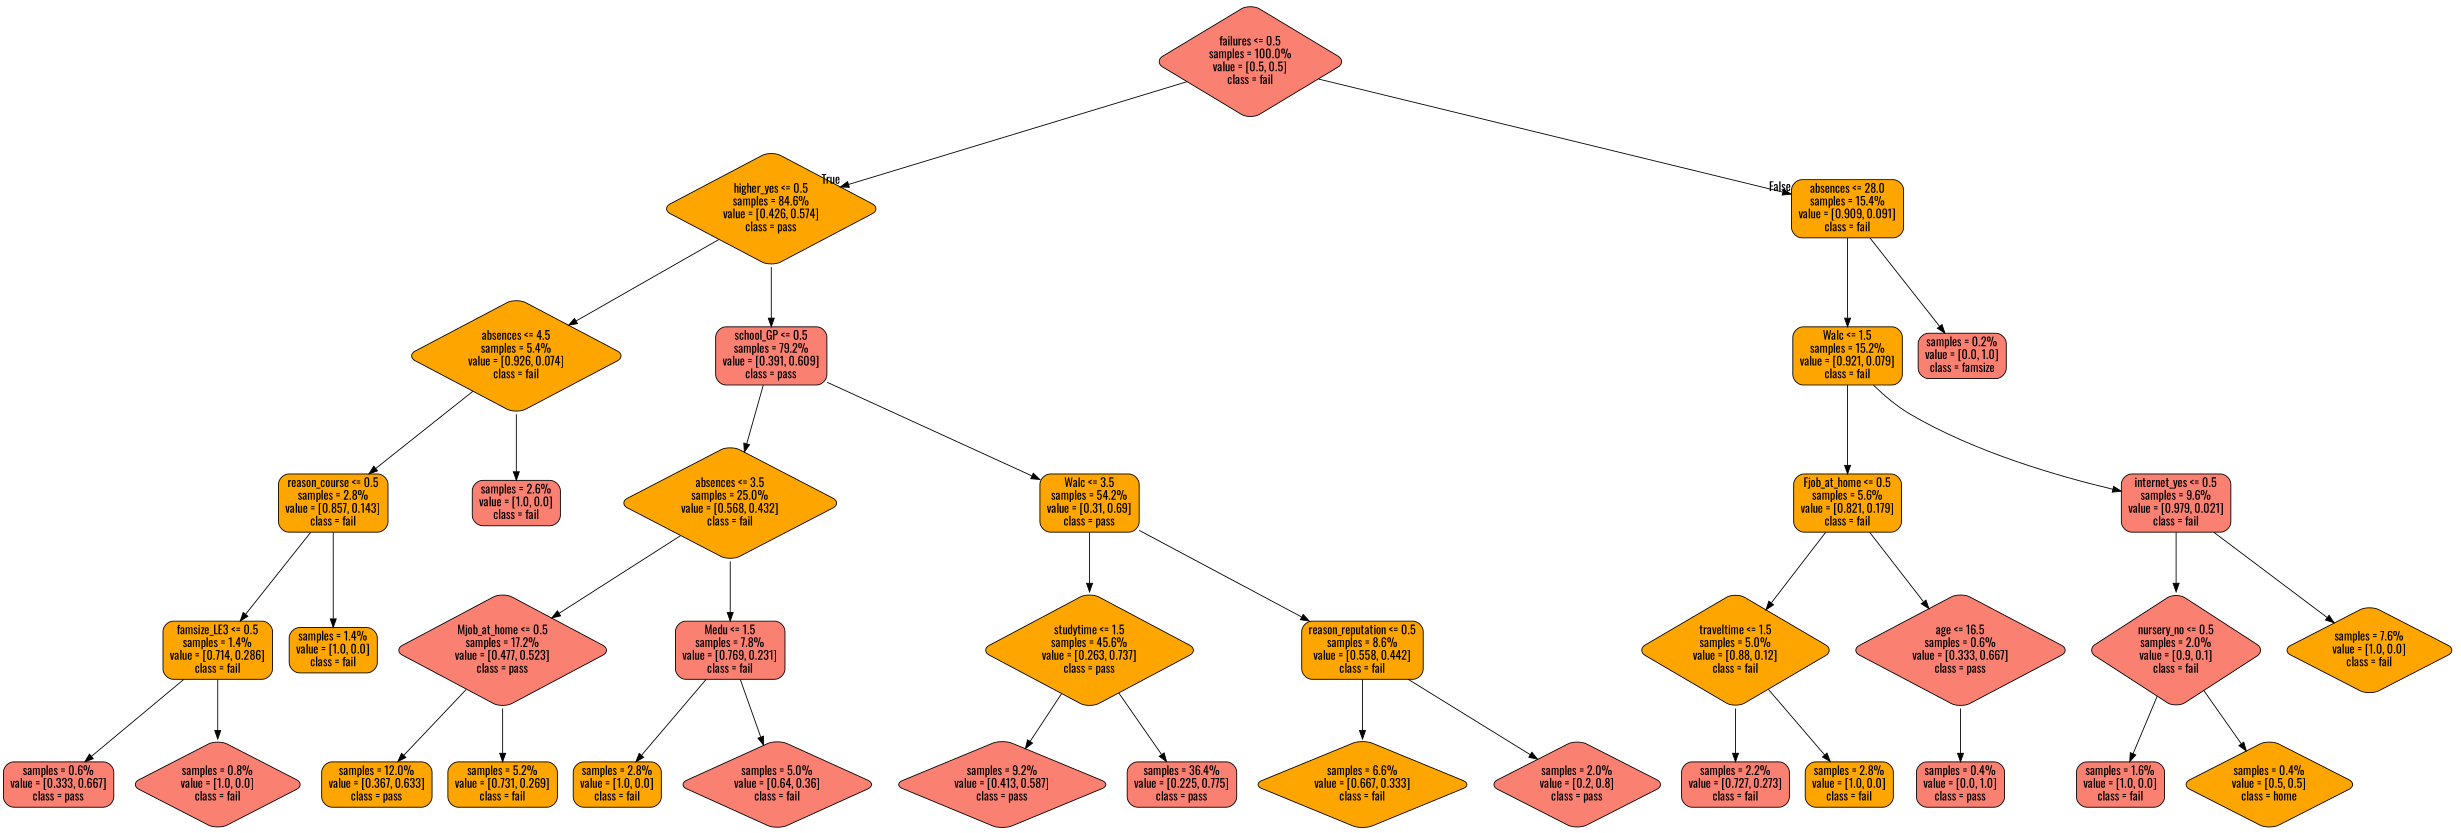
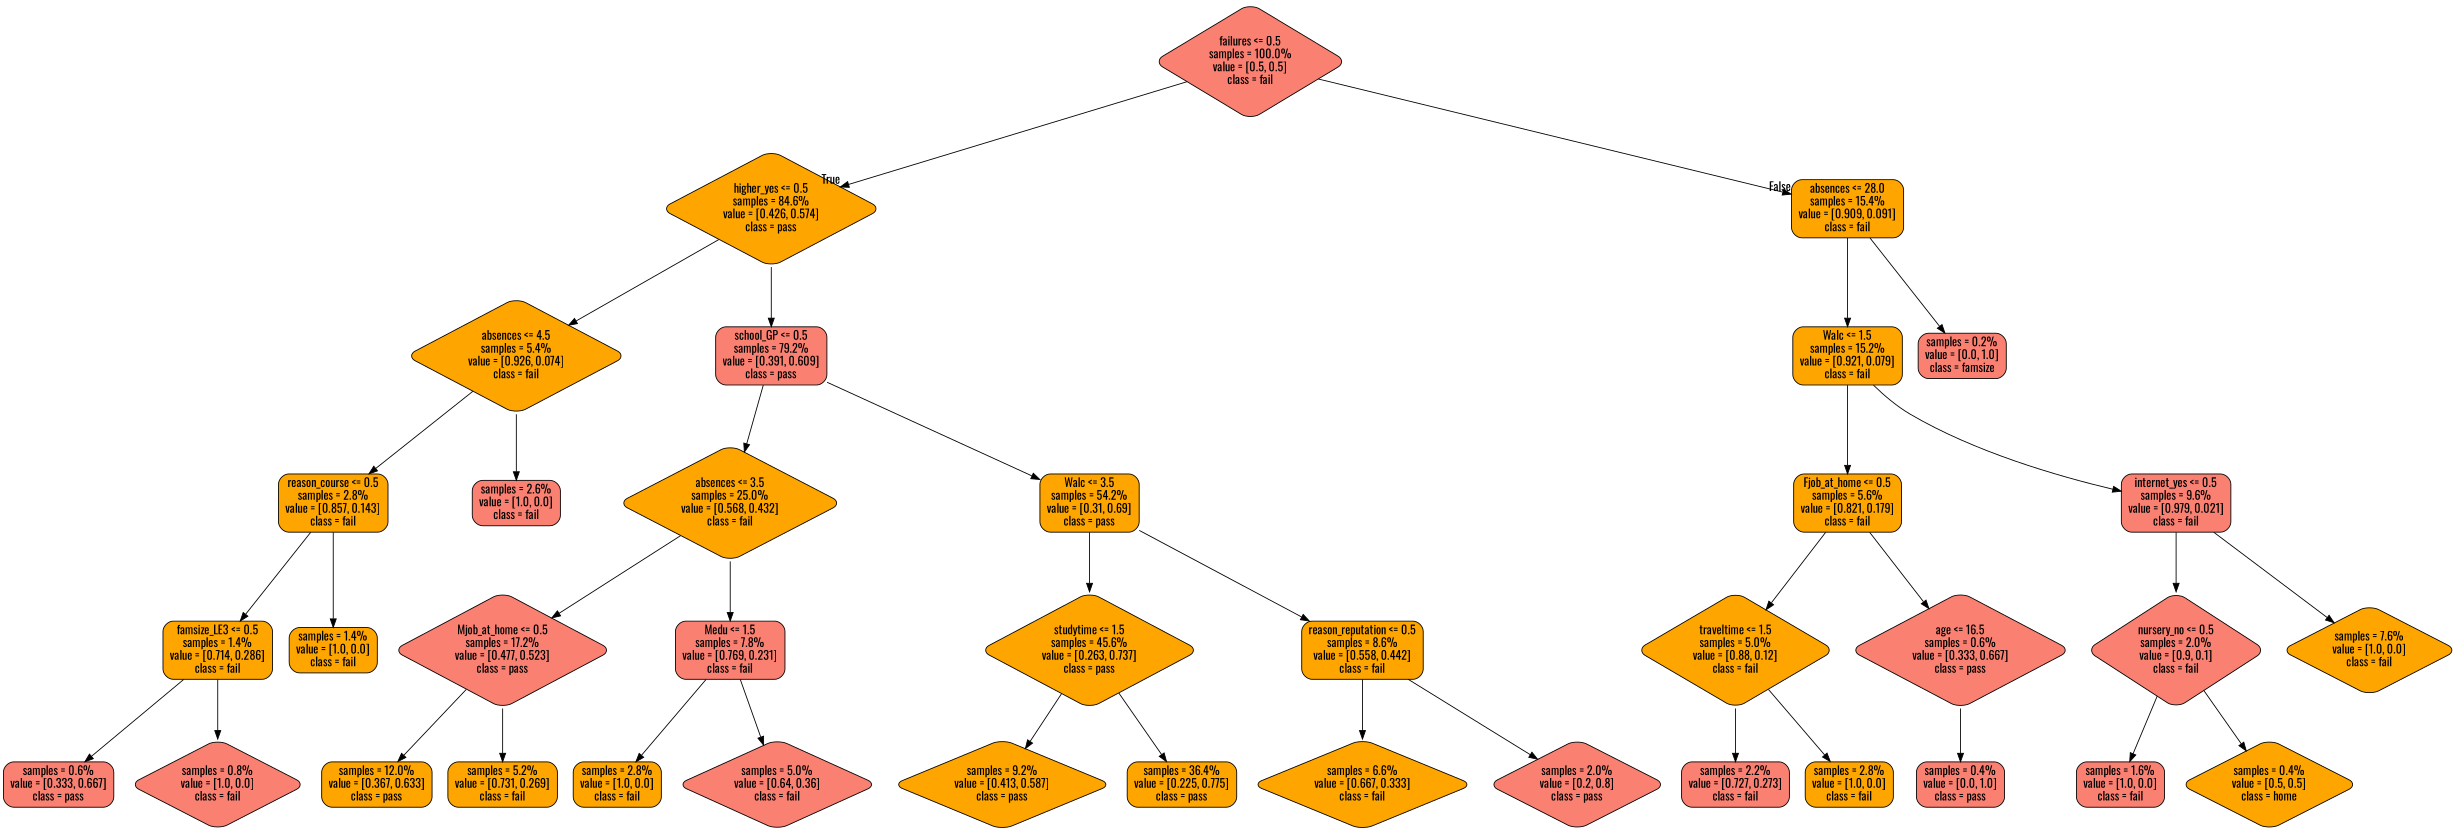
node "samples = 9.2% value = [0.413, 0.587] class = pass": fillcolor salmon -> orange
node "samples = 36.4% value = [0.225, 0.775] class = pass": fillcolor salmon -> orange
